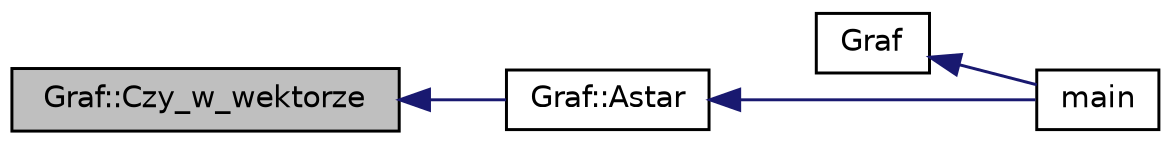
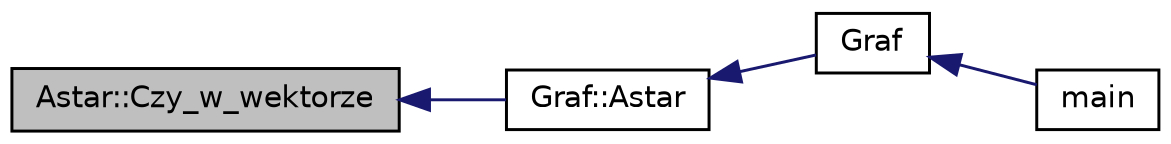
node "Graf::Czy_w_wektorze": label "Graf::Czy_w_wektorze" -> "Astar::Czy_w_wektorze"
edge "main" -> "Graf::Astar": now "Graf" -> "Graf::Astar"
